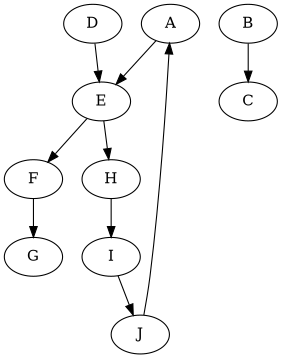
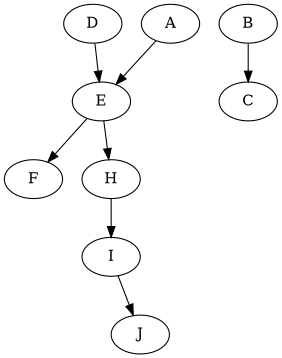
edge "J" -> "A": removed
node "G": removed
